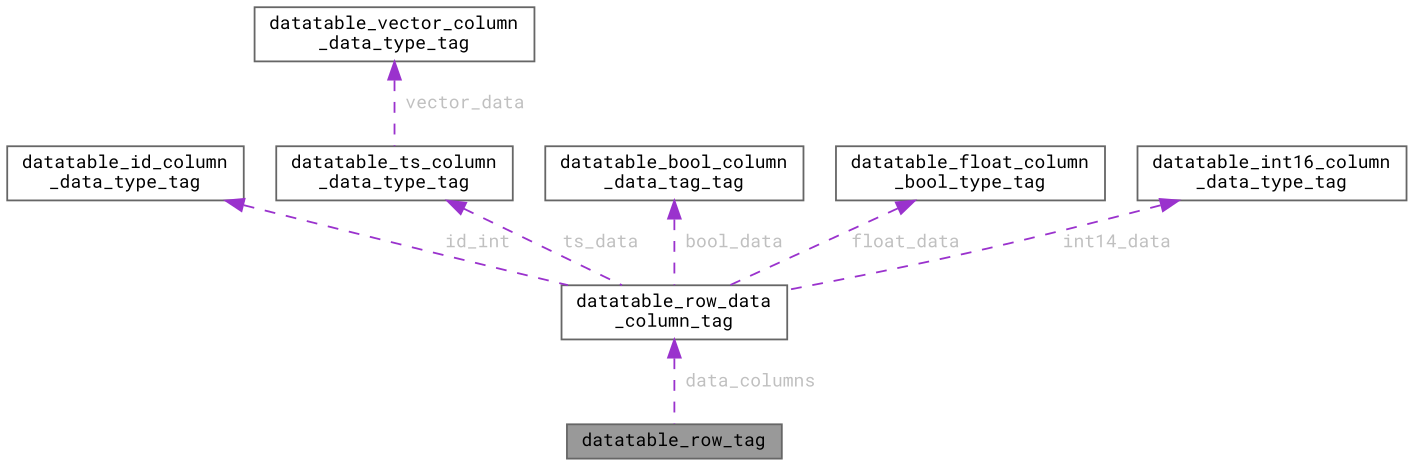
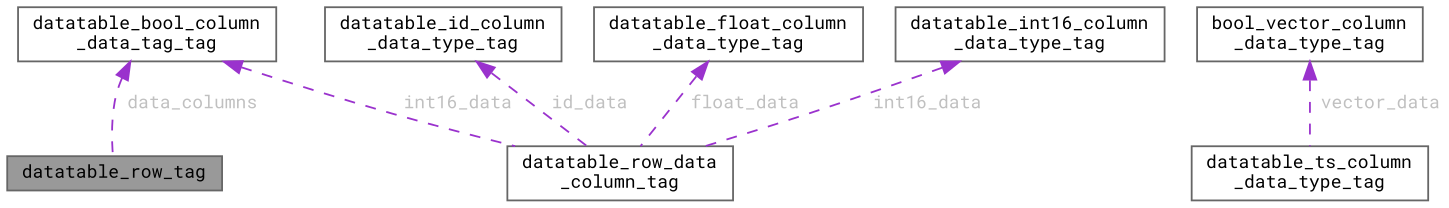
node "datatable_vector_column _data_type_tag": label "datatable_vector_column _data_type_tag" -> "bool_vector_column _data_type_tag"
node "datatable_float_column _bool_type_tag": label "datatable_float_column _bool_type_tag" -> "datatable_float_column _data_type_tag"
edge "datatable_row_data _column_tag" -> "datatable_id_column _data_type_tag": label " id_int" -> " id_data"
edge "datatable_row_data _column_tag" -> "datatable_bool_column _data_tag_tag": label " bool_data" -> " int16_data"
edge "datatable_row_data _column_tag" -> "datatable_int16_column _data_type_tag": label " int14_data" -> " int16_data"
edge "datatable_row_data _column_tag" -> "datatable_ts_column _data_type_tag": removed, label "ts_data"
edge "datatable_row_tag" -> "datatable_row_data _column_tag": now "datatable_row_tag" -> "datatable_bool_column _data_tag_tag"
